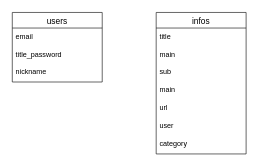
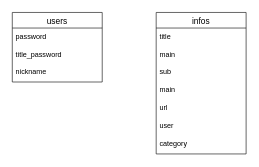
node "email": label "email" -> "password"
